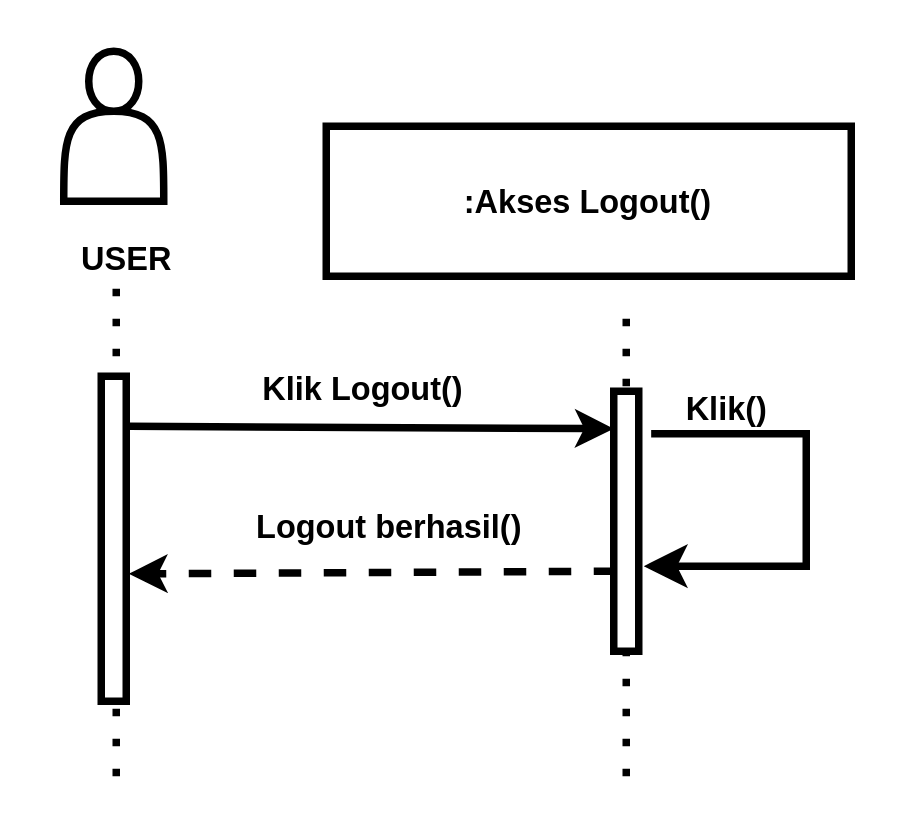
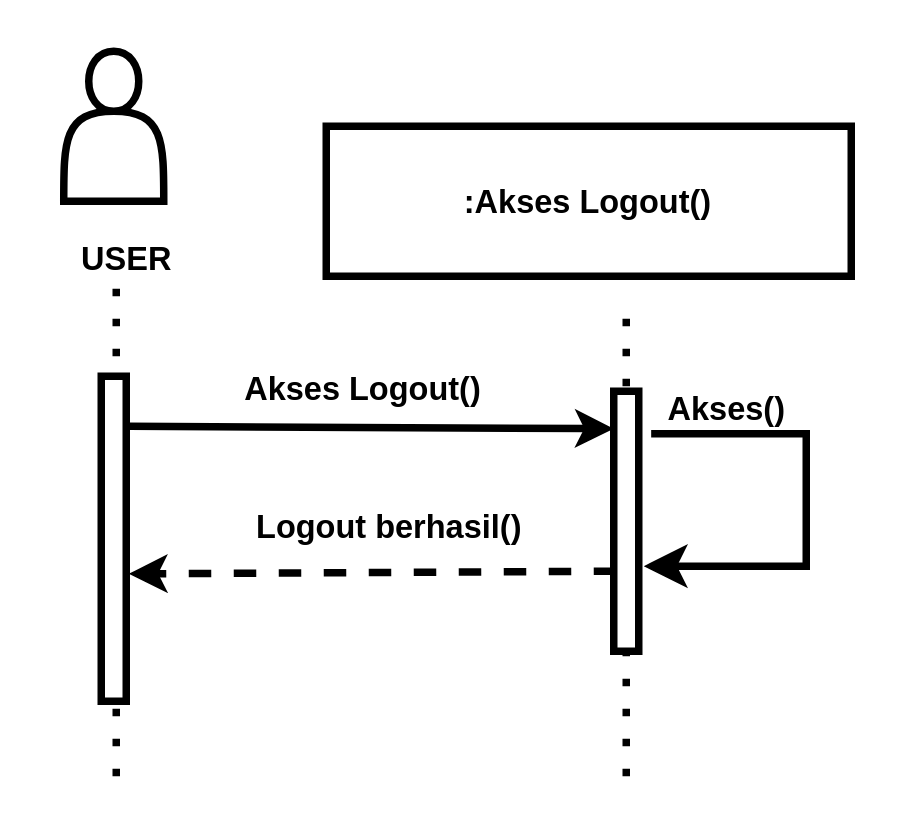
node "Klik Logout()": label "Klik Logout()" -> "Akses Logout()"
node "Klik()": label "Klik()" -> "Akses()"
